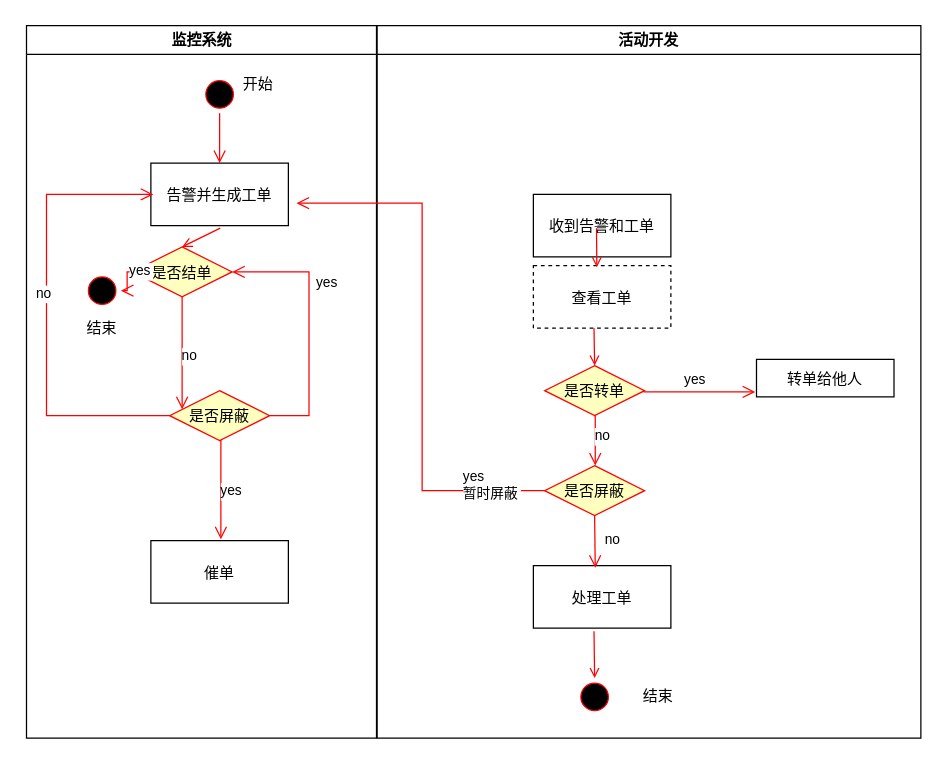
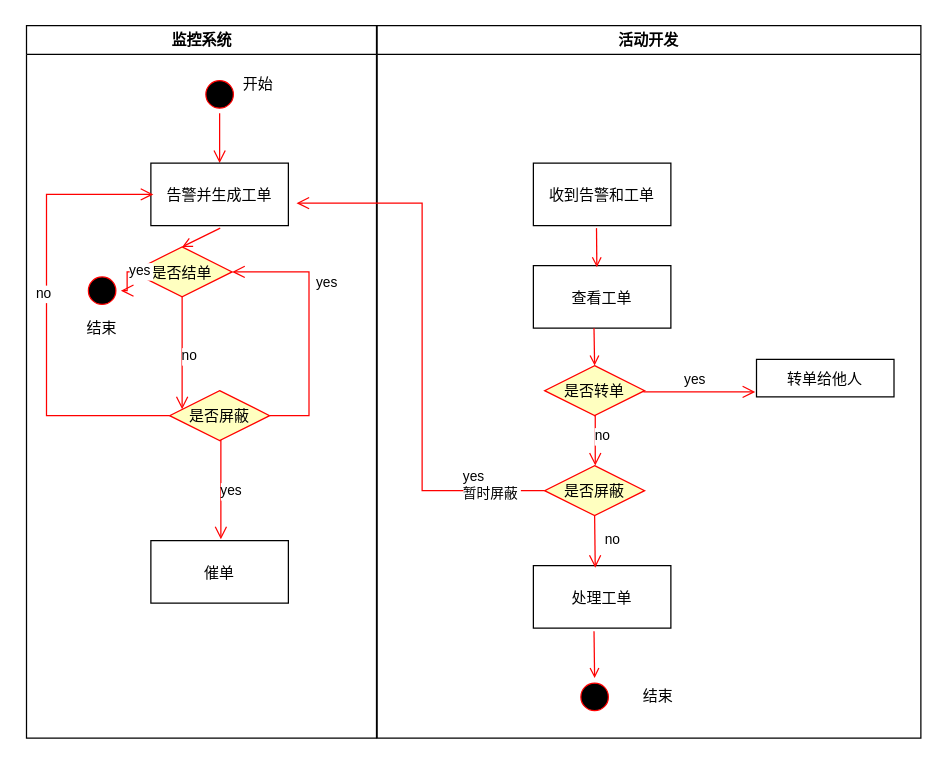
node "收到告警和工单": moved (602, 226) -> (602, 194)
node "查看工单": style dashed -> solid
